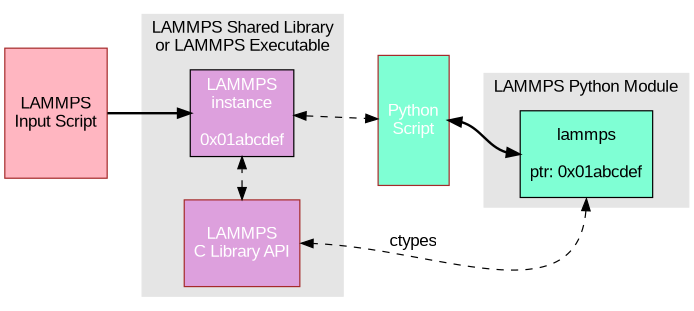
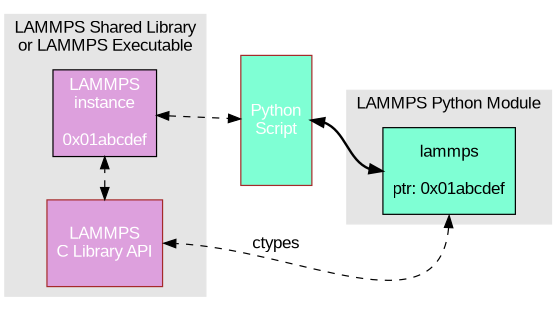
node "LAMMPS Input Script": removed
